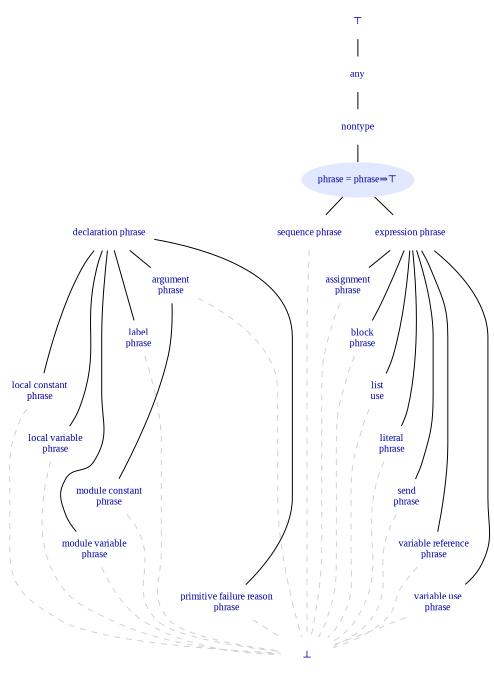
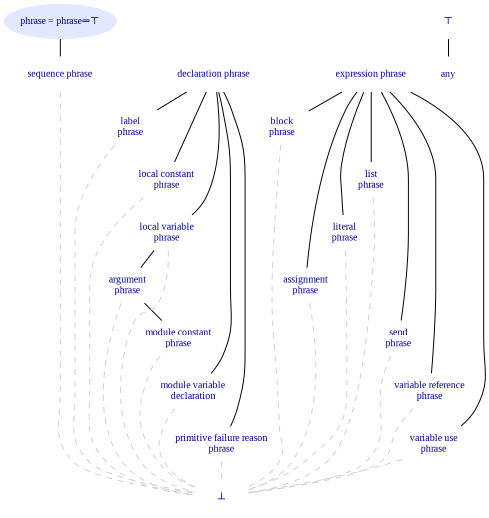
node "nontype": removed
edge "phrase = phrase⇒⊤" -- "expression phrase": removed
edge "declaration phrase" -- "argument phrase": now "local variable phrase" -- "argument phrase"
node "list use": label "list use" -> "list phrase"
node "module variable phrase": label "module variable phrase" -> "module variable declaration"
